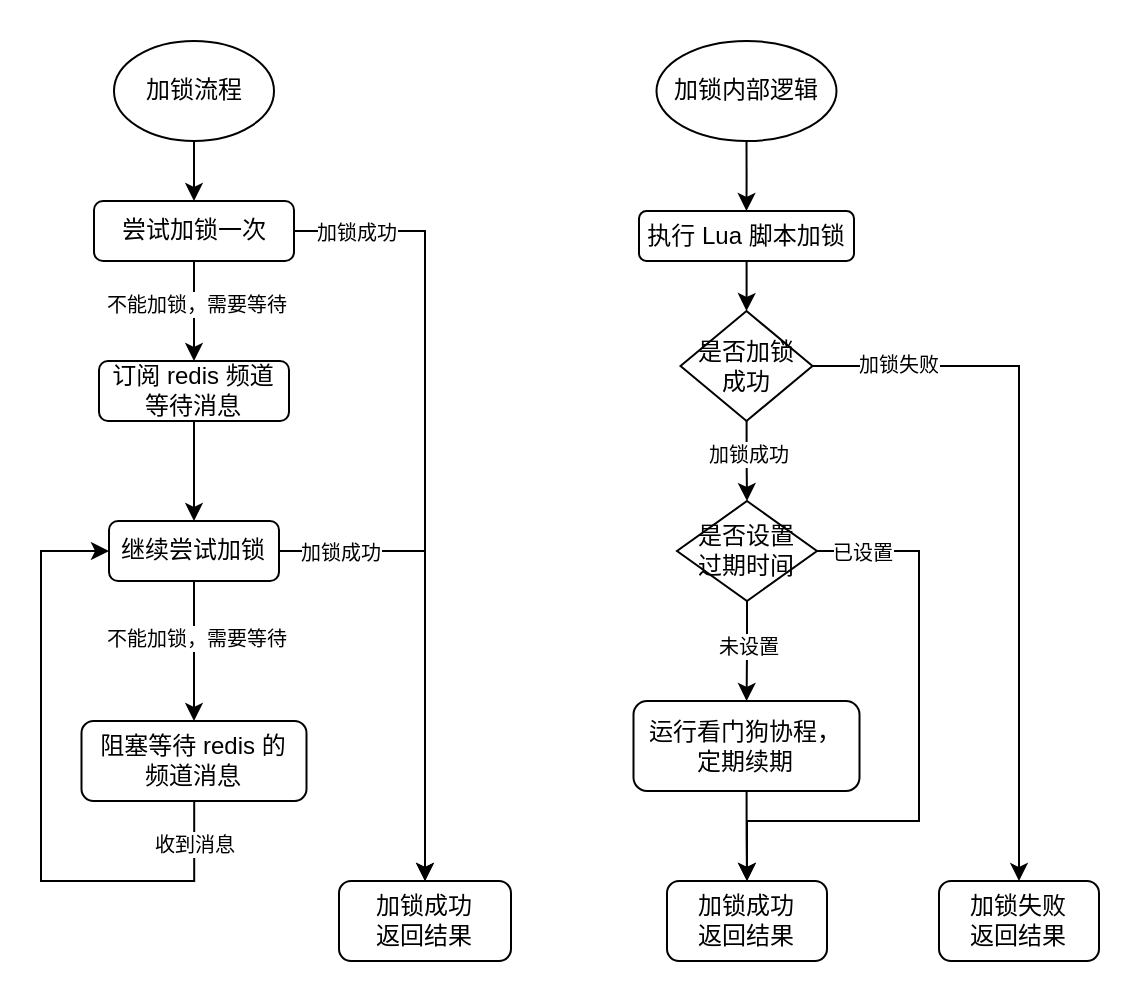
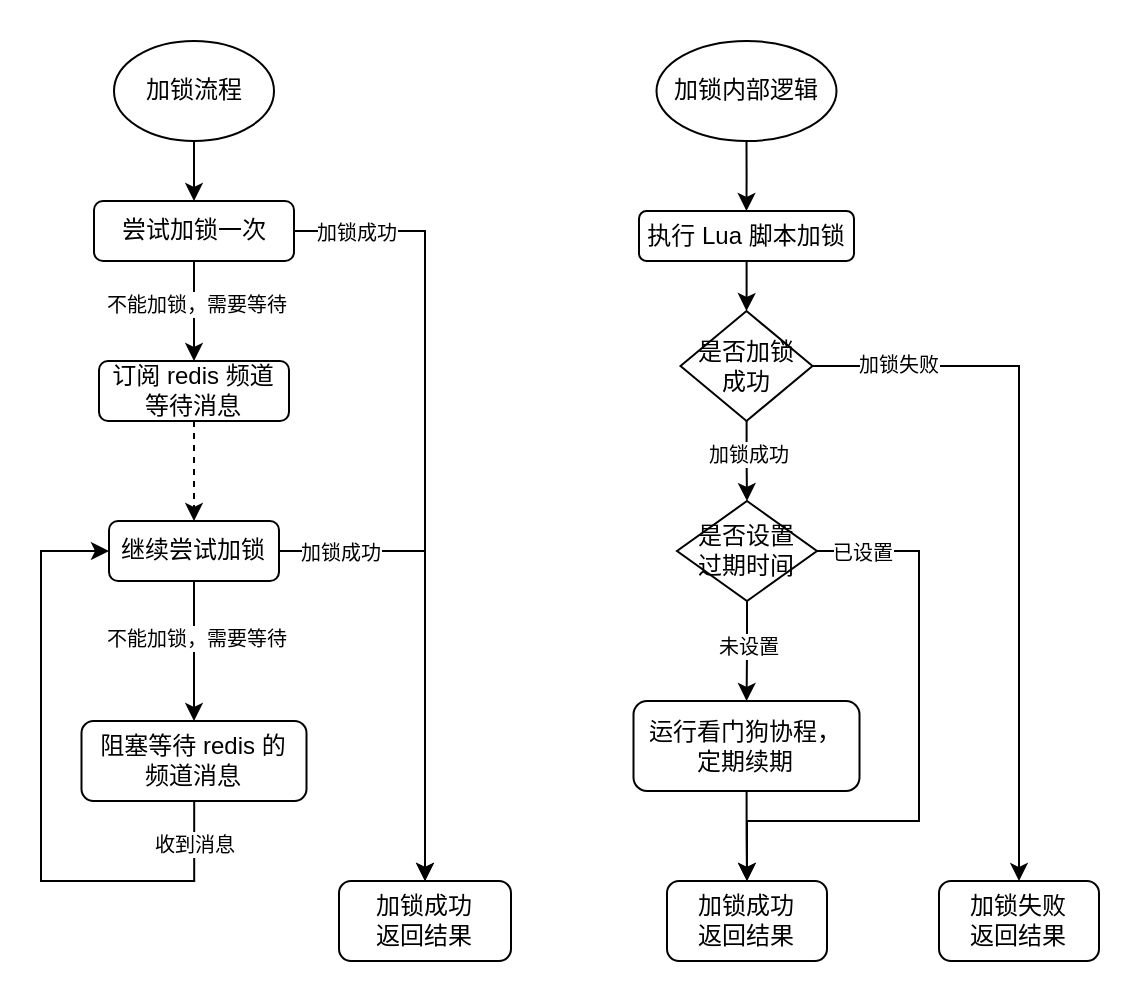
edge "订阅 redis 频道 等待消息" -> "继续尝试加锁": style solid -> dashed
